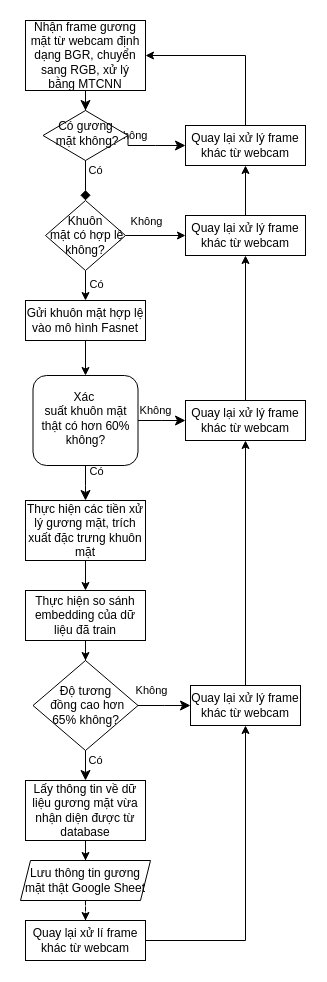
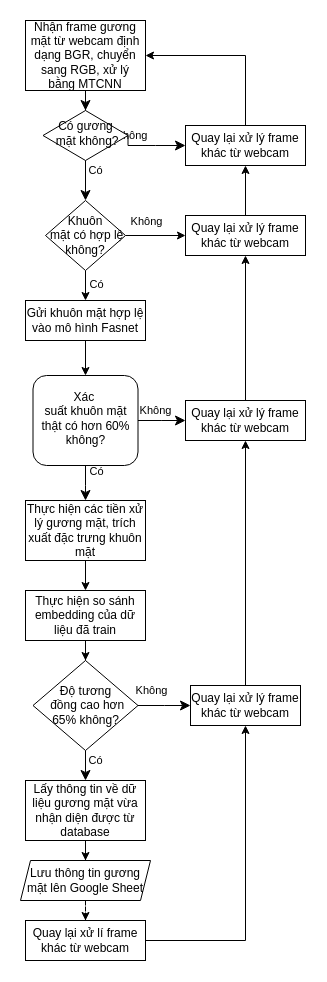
edge "Có gương mặt không?" -> "Khuôn mặt có hợp lệ không?": arrowhead diamond -> classic
node "Lưu thông tin gương mặt thật Google Sheet": label "Lưu thông tin gương mặt thật Google Sheet" -> "Lưu thông tin gương mặt lên Google Sheet"
